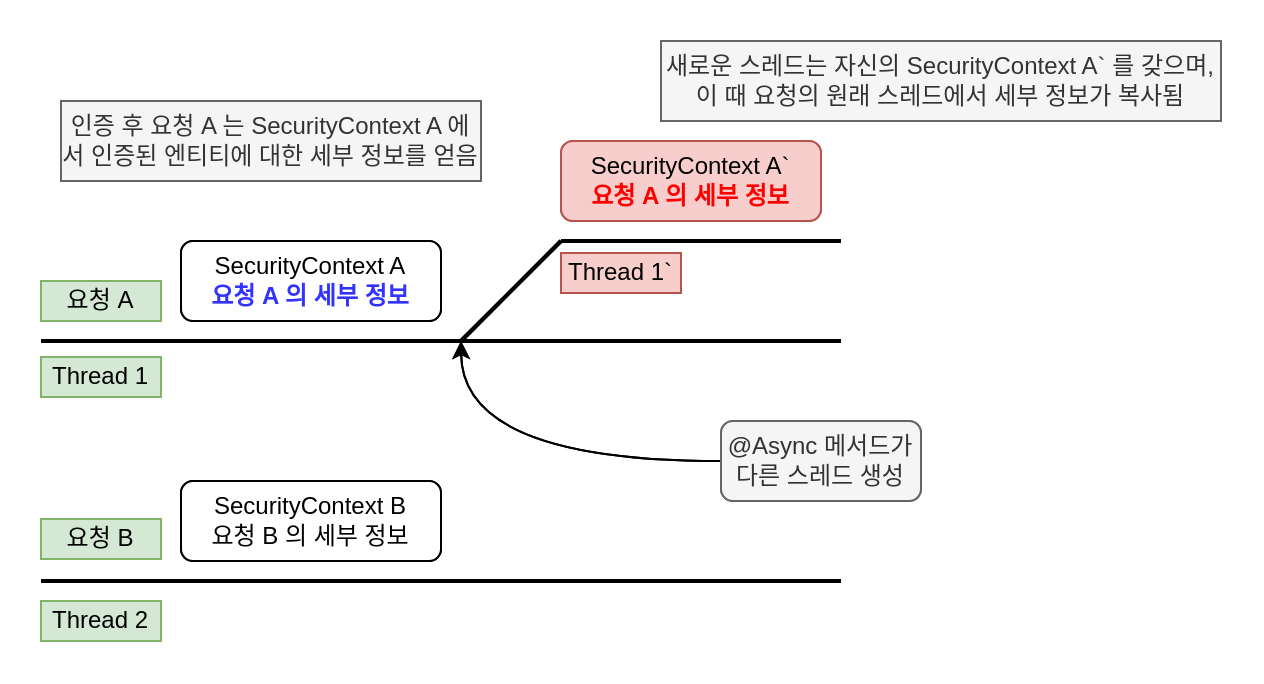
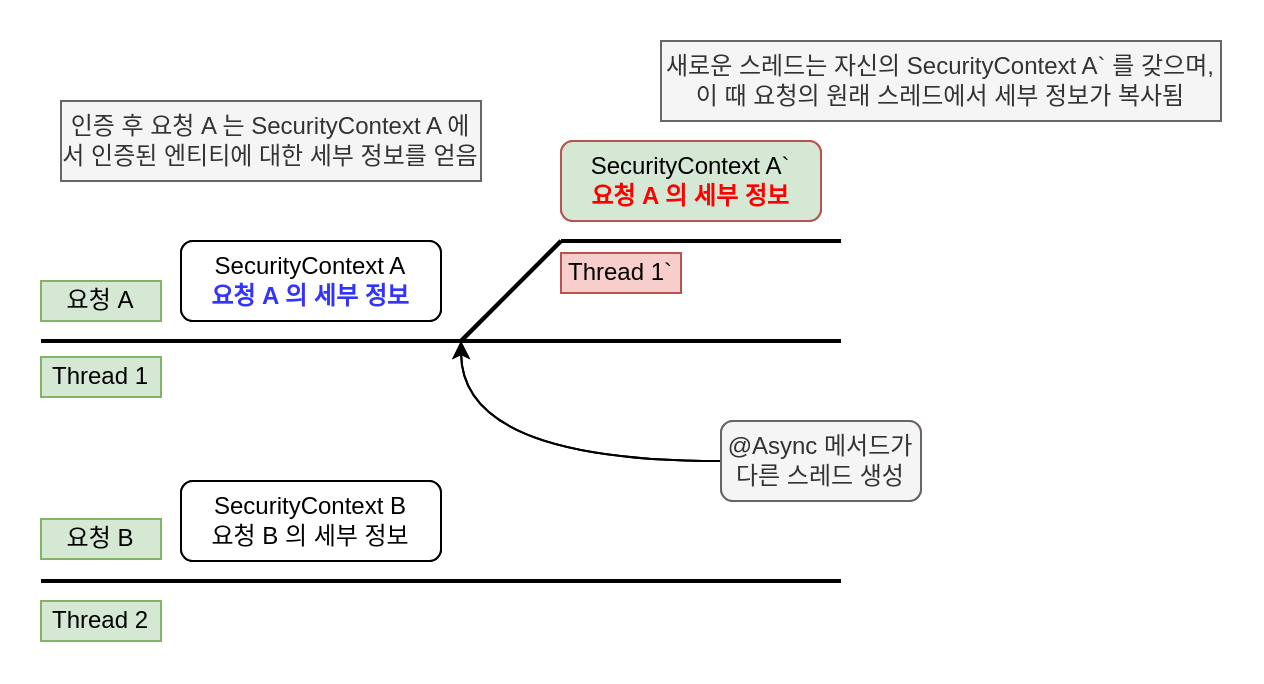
node "SecurityContext A` 요청 A 의 세부 정보": fillcolor #f8cecc -> #d5e8d4
